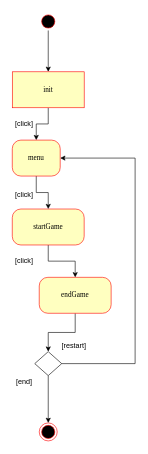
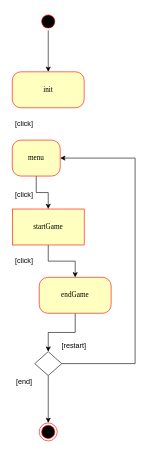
node "init": shape rectangle -> rounded rectangle
edge "init" -> "menu": removed
node "startGame": shape rounded rectangle -> rectangle
